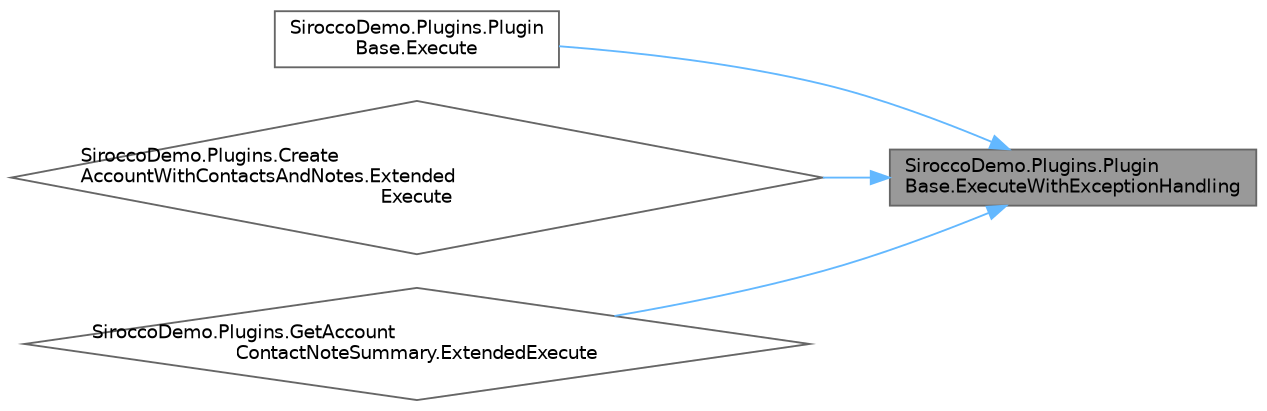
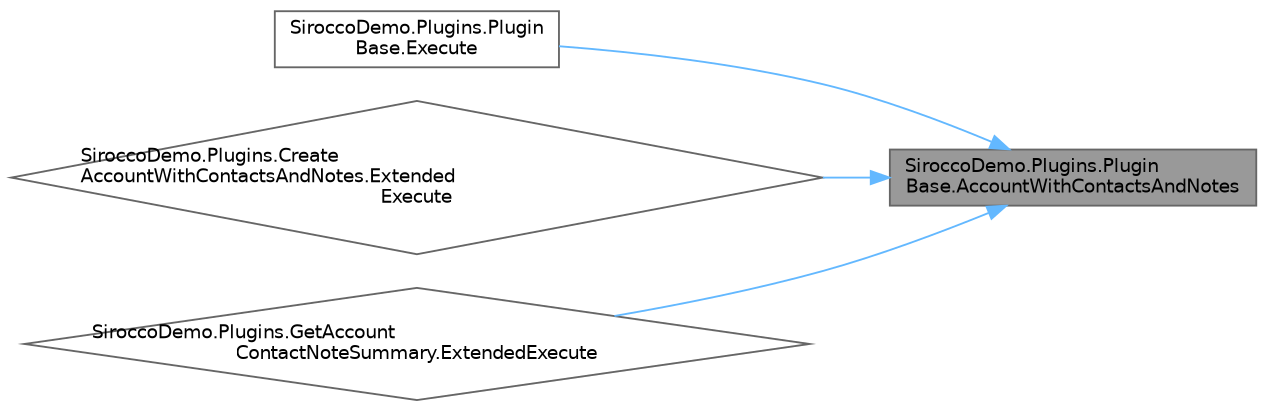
node "SiroccoDemo.Plugins.Plugin Base.ExecuteWithExceptionHandling": label "SiroccoDemo.Plugins.Plugin Base.ExecuteWithExceptionHandling" -> "SiroccoDemo.Plugins.Plugin Base.AccountWithContactsAndNotes"
